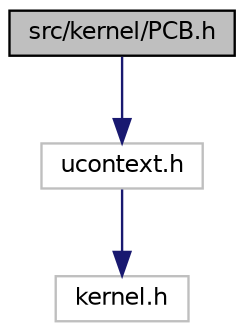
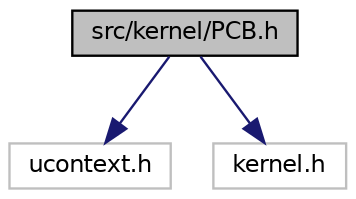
edge "ucontext.h" -> "kernel.h": now "src/kernel/PCB.h" -> "kernel.h"
